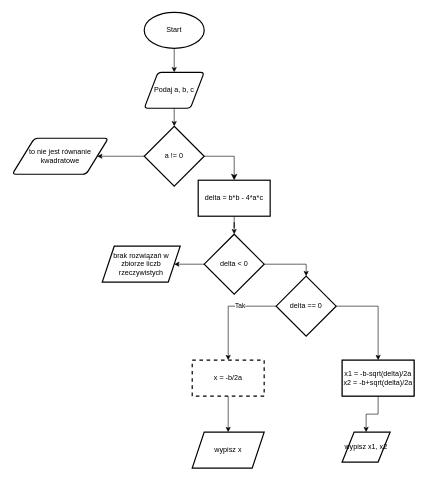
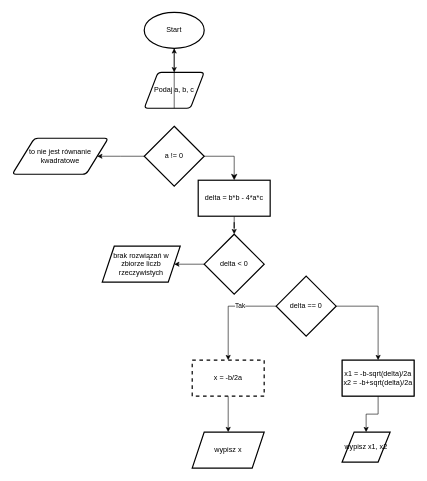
edge "Podaj a, b, c" -> "a != 0": now "Podaj a, b, c" -> "Start"
edge "delta < 0" -> "delta == 0": removed
